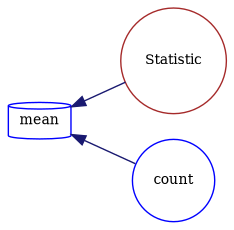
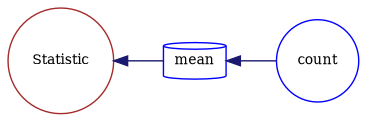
edge "Statistic" -> "mean": reversed
